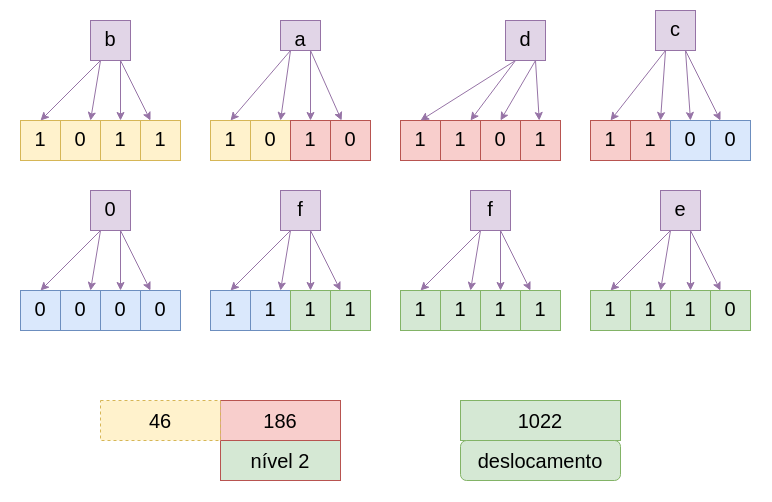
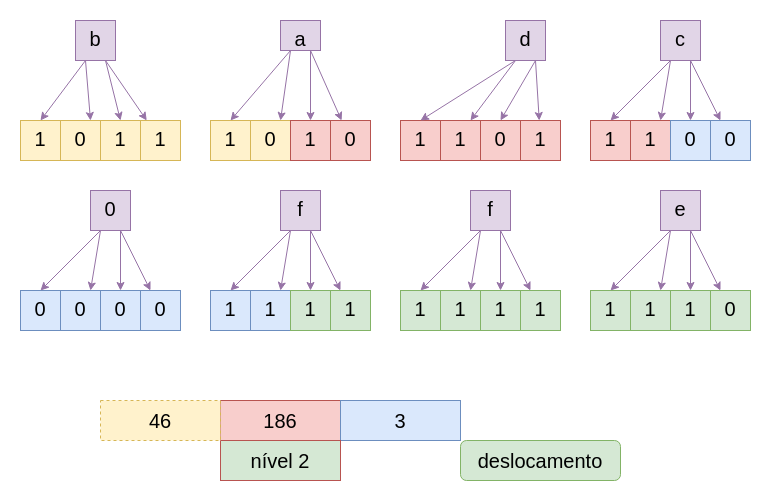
node "c": moved (676, 31) -> (681, 41)
node "b": moved (111, 41) -> (96, 41)
node "3": added
node "1022": removed
